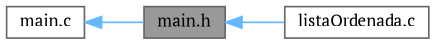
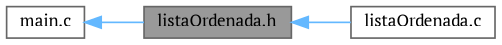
node "main.h": label "main.h" -> "listaOrdenada.h"
